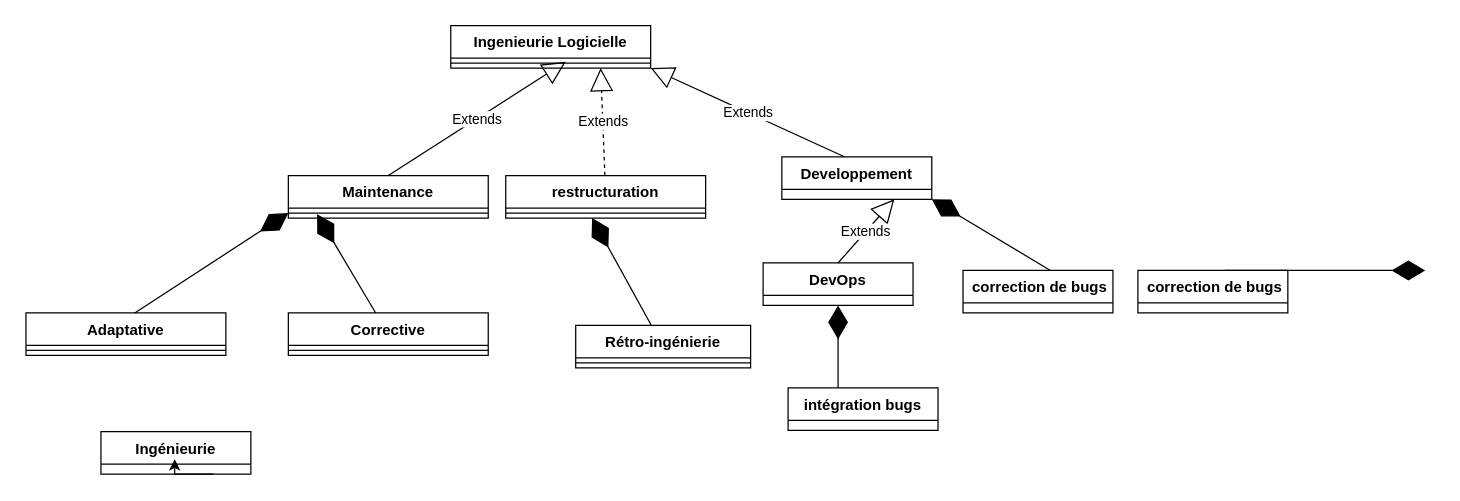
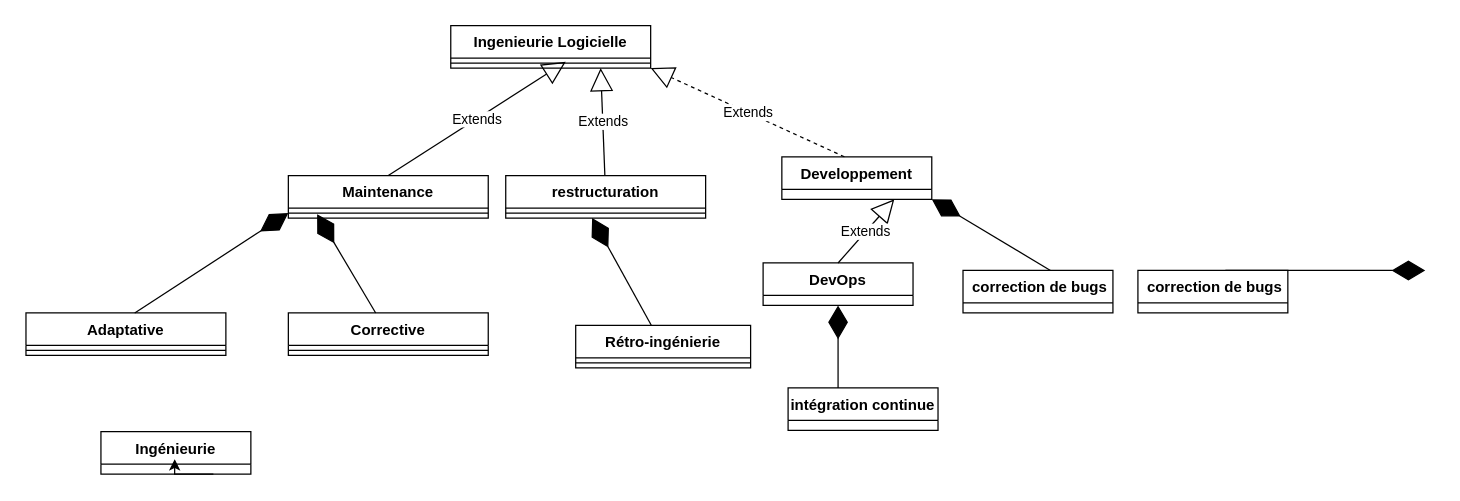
edge "Developpement" -> "Ingenieurie Logicielle": style solid -> dashed
edge "restructuration" -> "Ingenieurie Logicielle": style dashed -> solid
node "intégration bugs": label "intégration bugs" -> "intégration continue"
